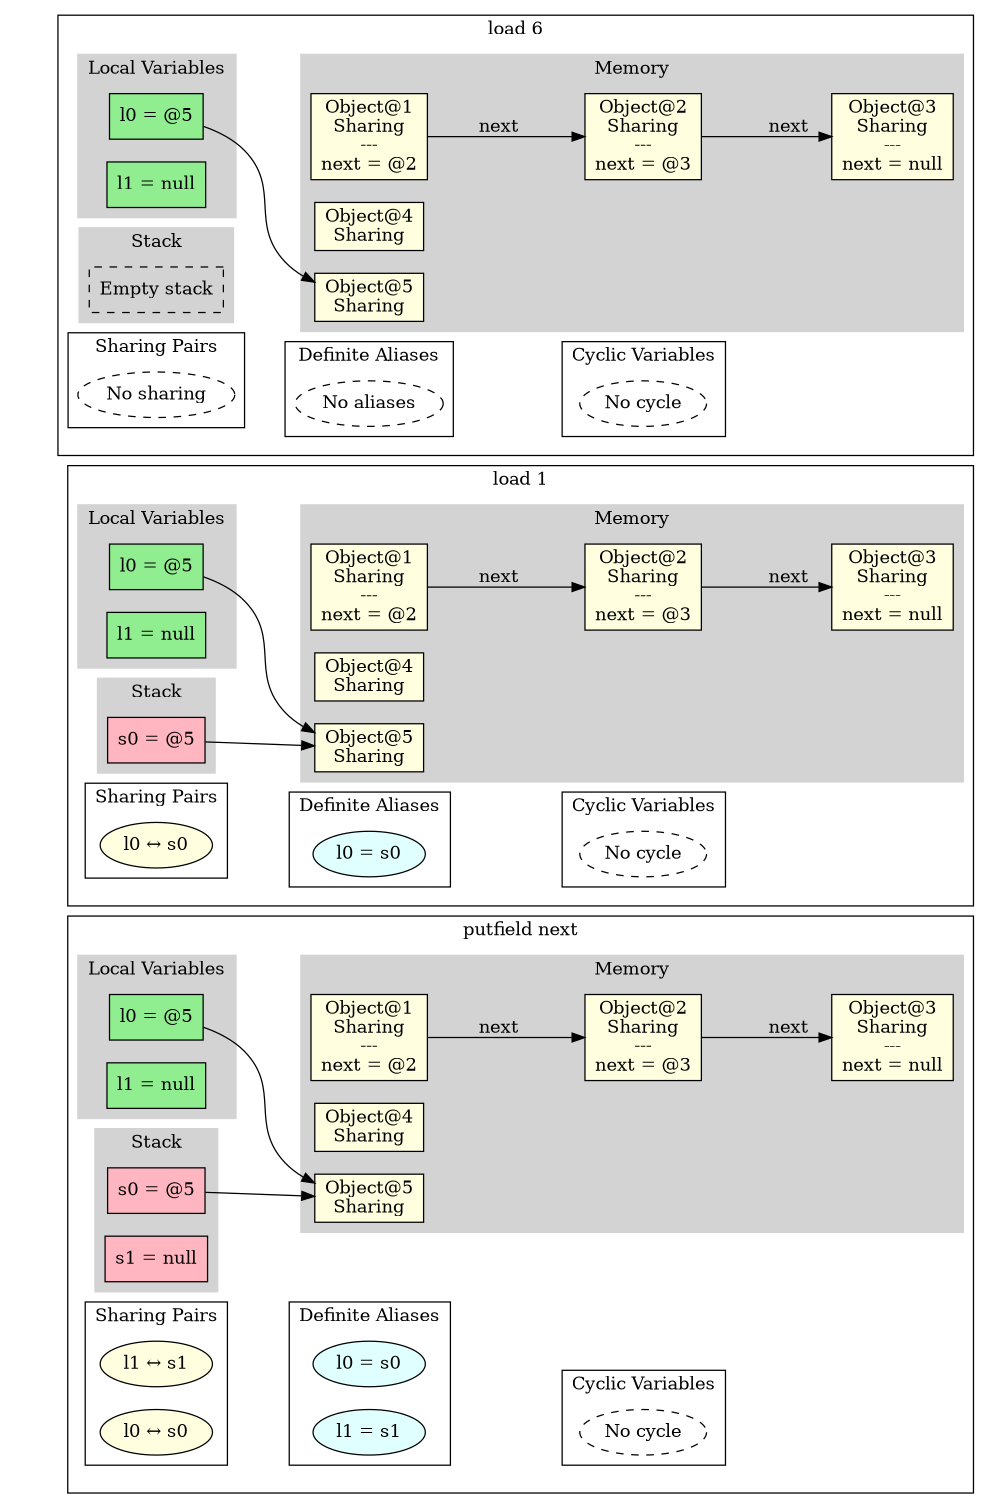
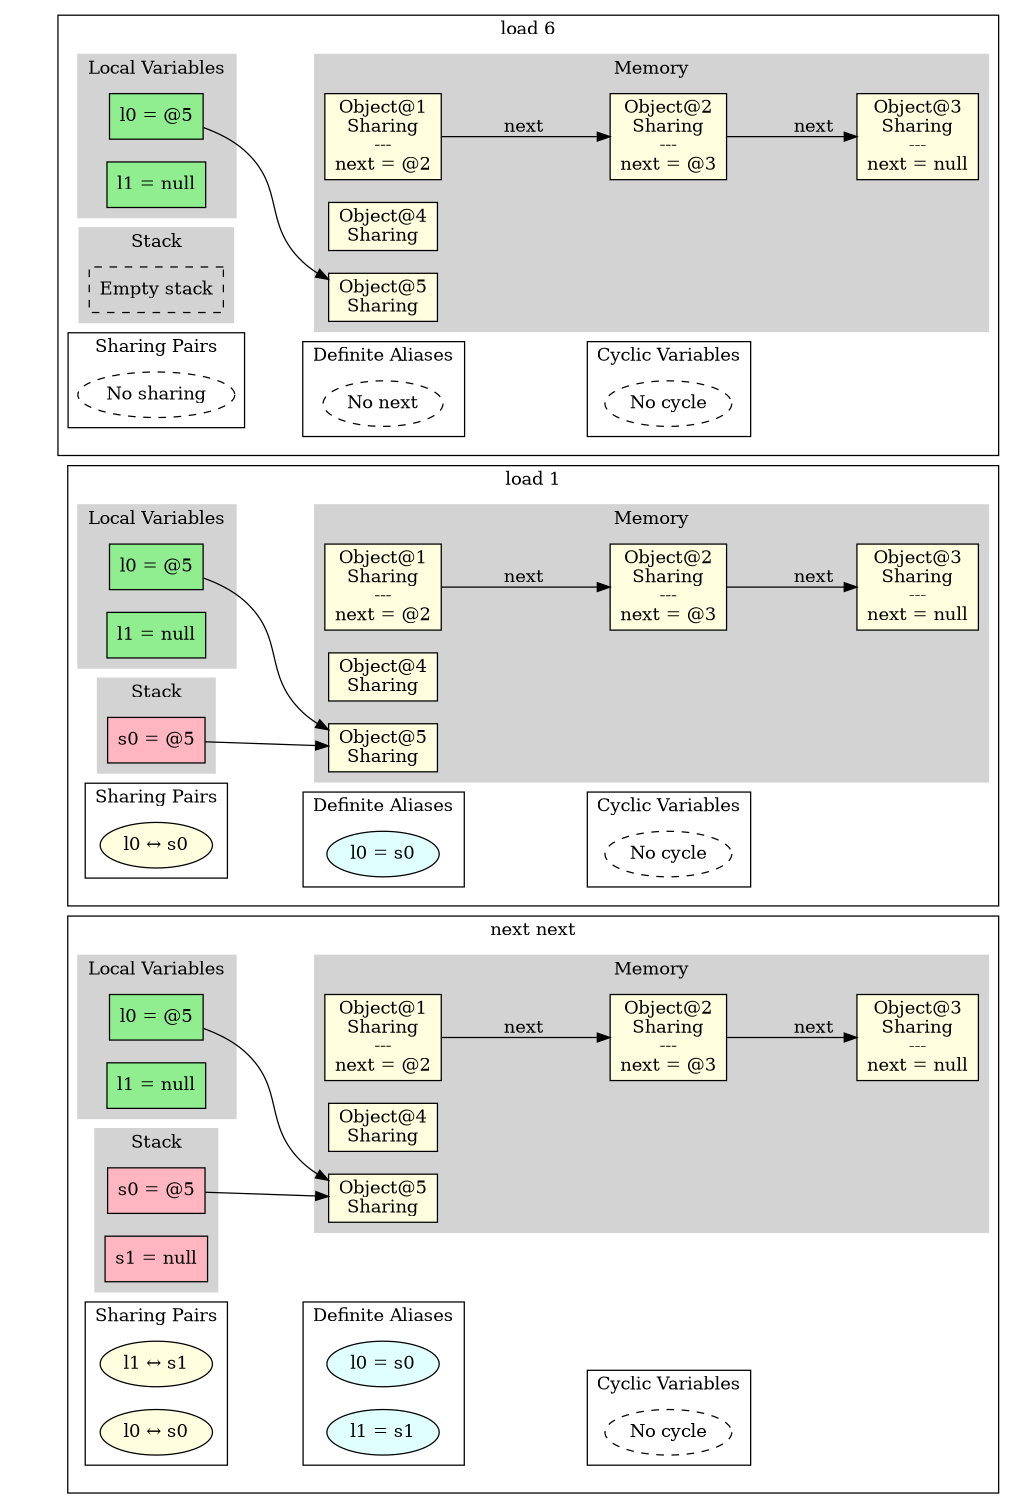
node "No aliases": label "No aliases" -> "No next"
cluster "putfield next": label "putfield next" -> "next next"
